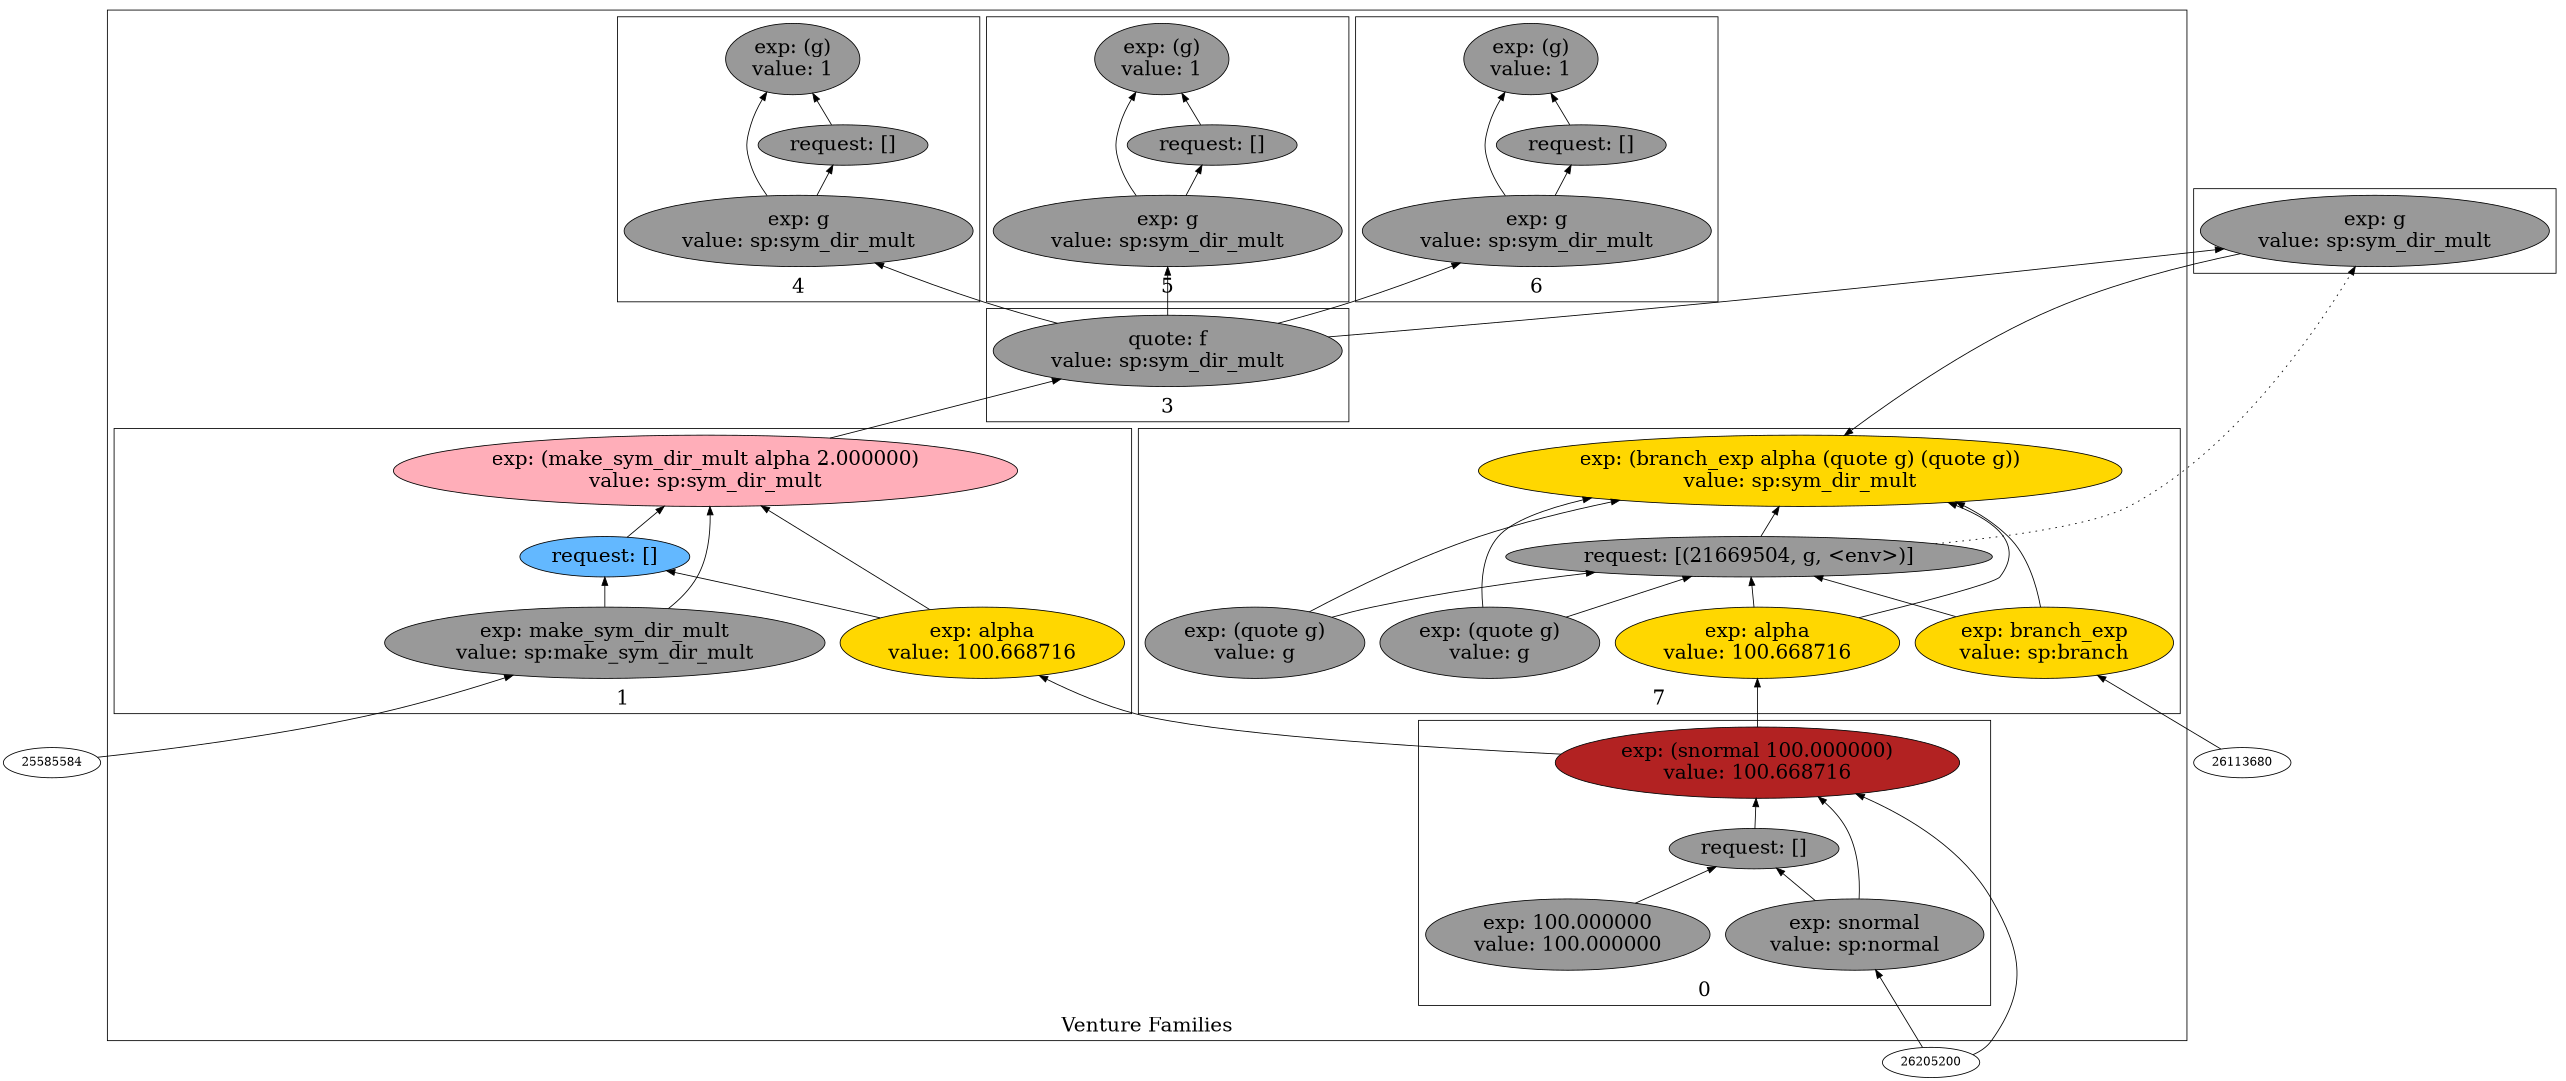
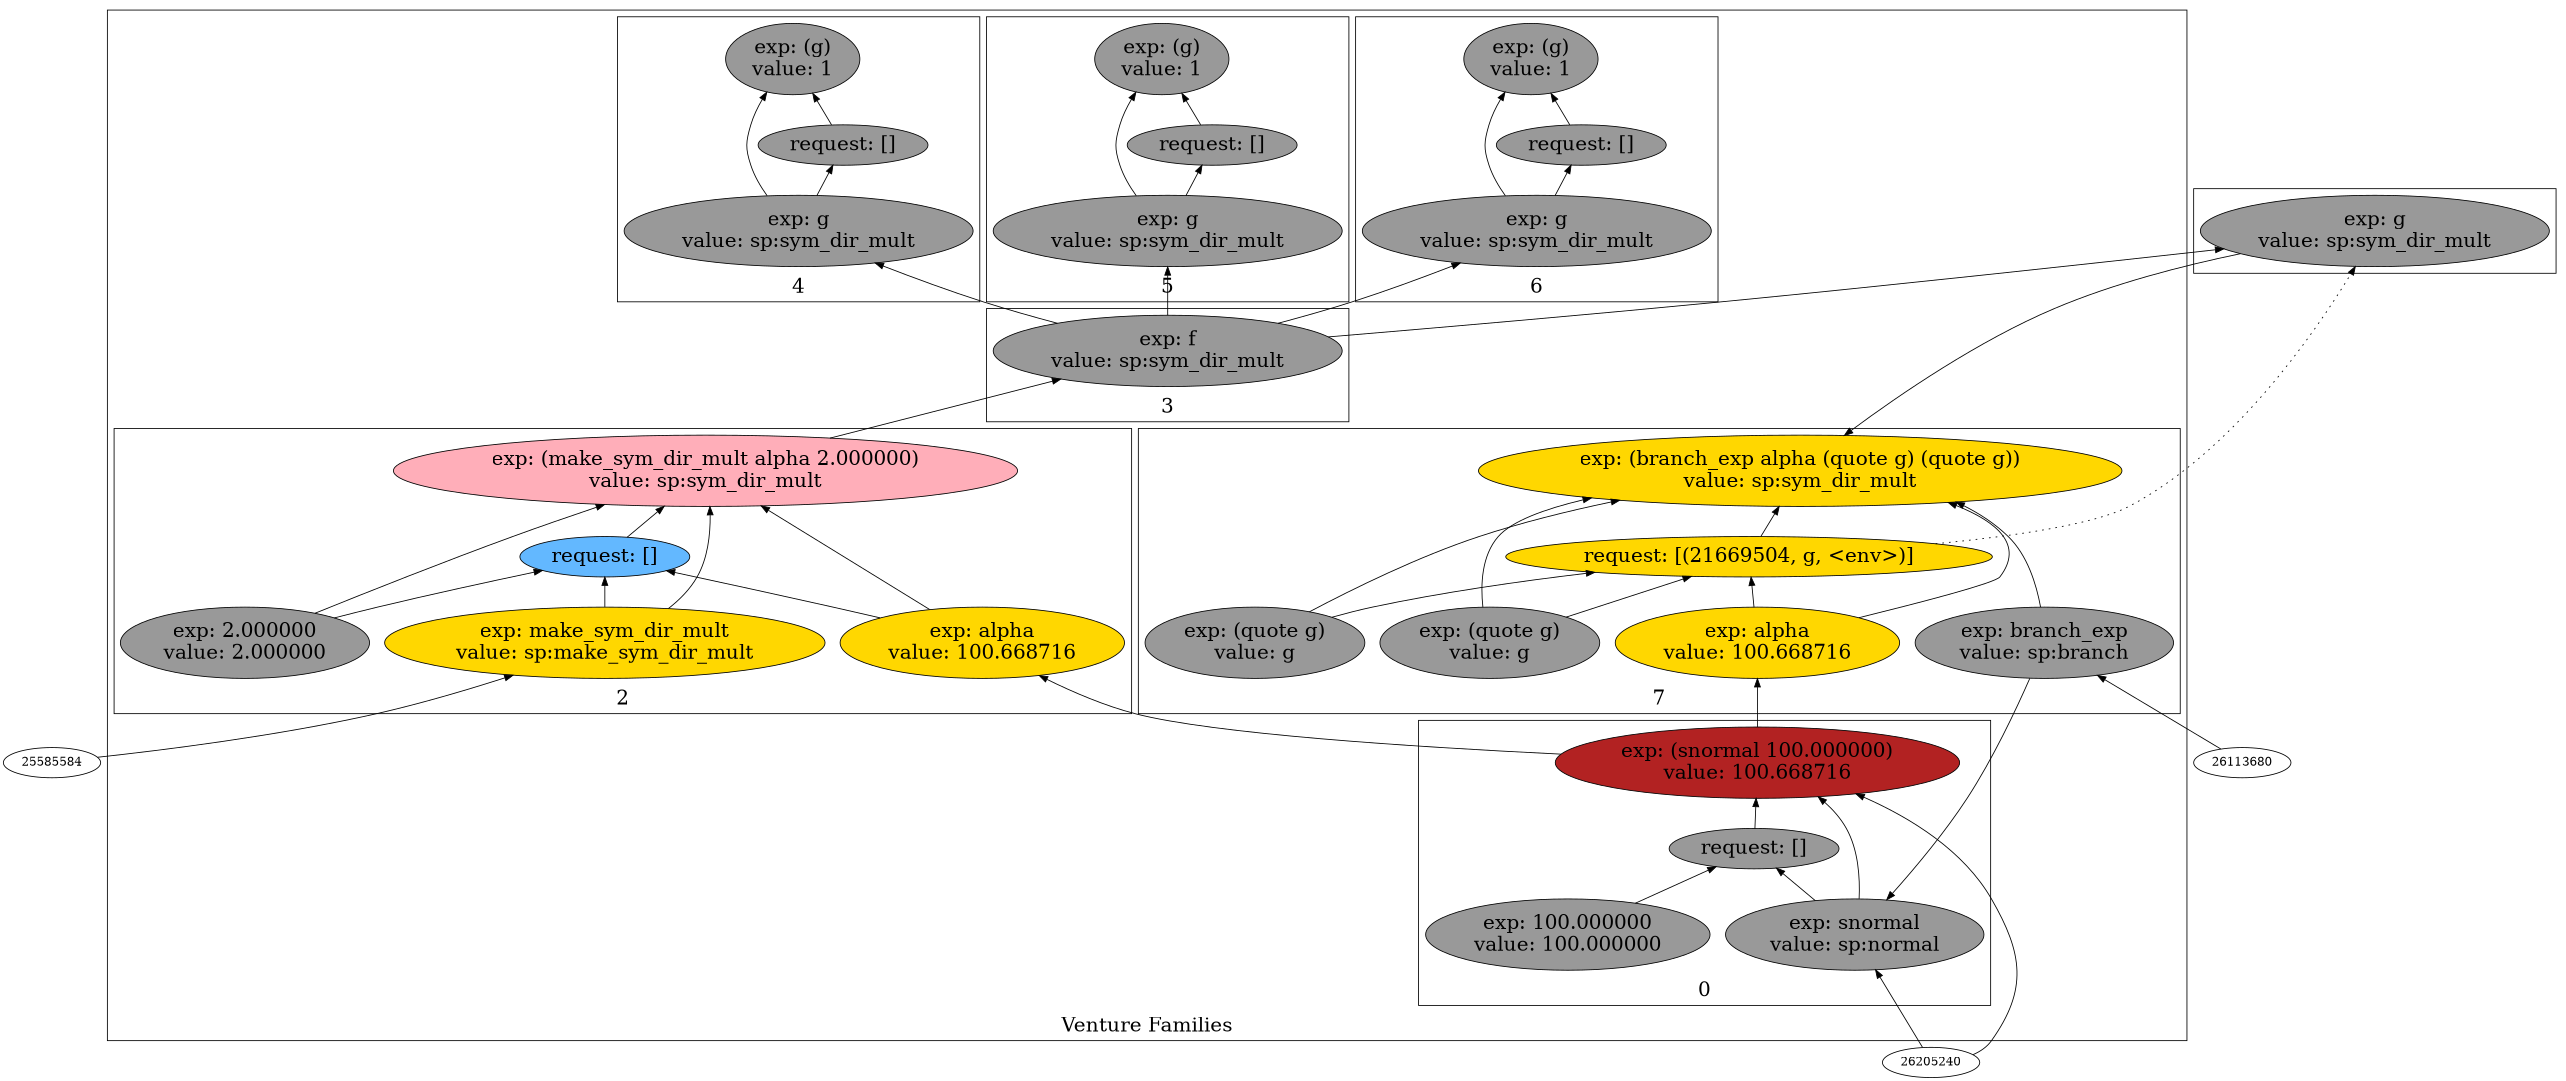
node "quote: f value: sp:sym_dir_mult": label "quote: f value: sp:sym_dir_mult" -> "exp: f value: sp:sym_dir_mult"
node "request: [(21669504, g, <env>)]": fillcolor grey60 -> gold
edge "exp: branch_exp value: sp:branch" -> "request: [(21669504, g, <env>)]": now "exp: branch_exp value: sp:branch" -> "exp: snormal value: sp:normal"
node "exp: 2.000000 value: 2.000000": added
node "exp: make_sym_dir_mult value: sp:make_sym_dir_mult": fillcolor grey60 -> gold
node "exp: branch_exp value: sp:branch": fillcolor gold -> grey60
cluster "1": label "1" -> "2"
node "26205200": label "26205200" -> "26205240"
